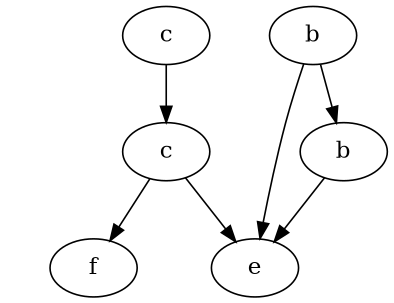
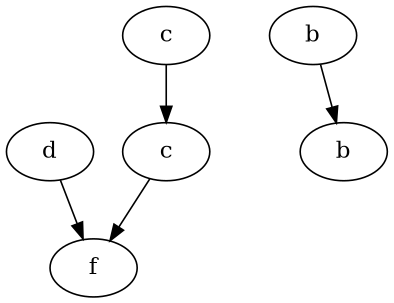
node "d": added
node "e": removed
